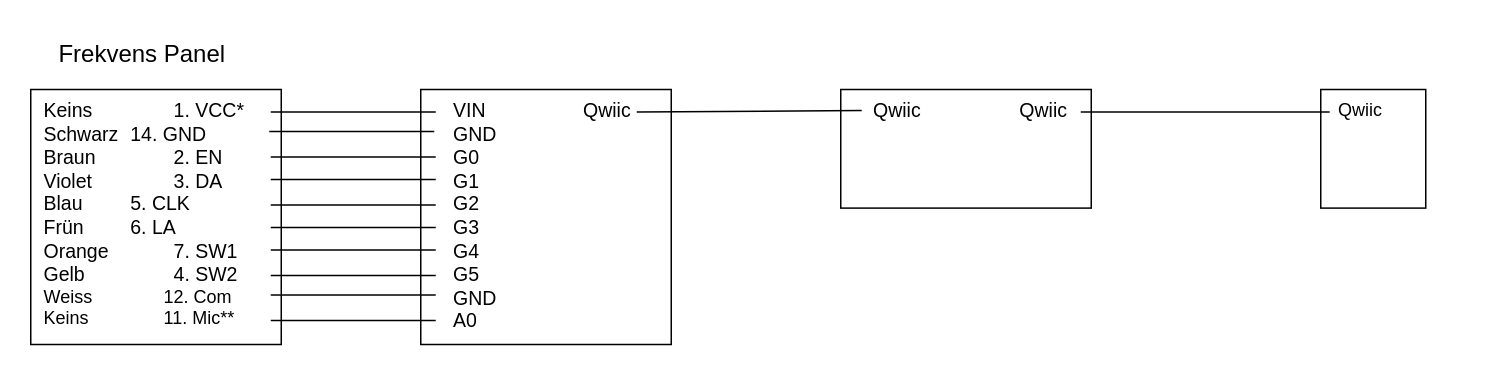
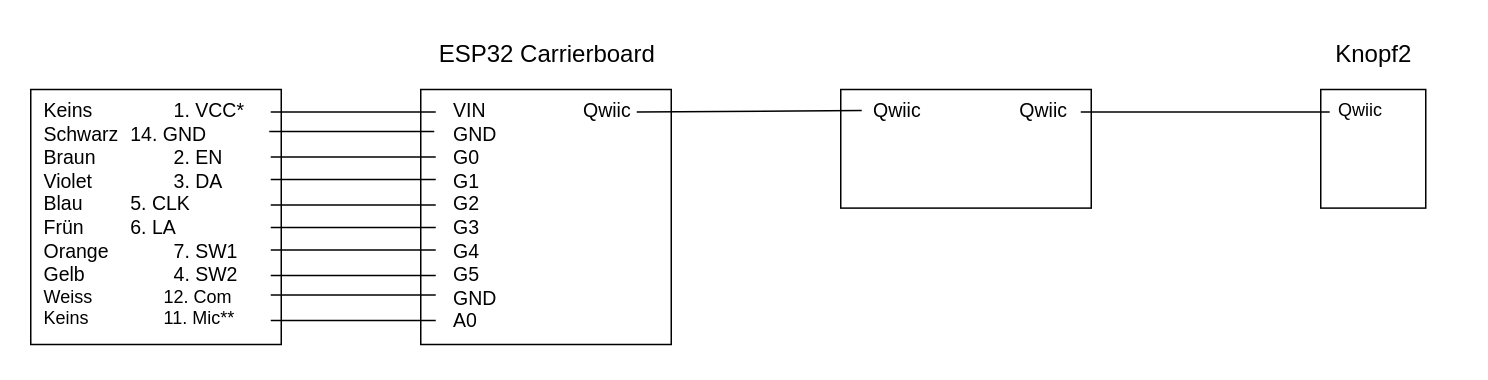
node "Frekvens Panel": removed
node "ESP32 Carrierboard": added
node "Knopf2": added
